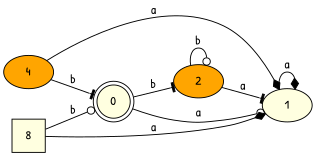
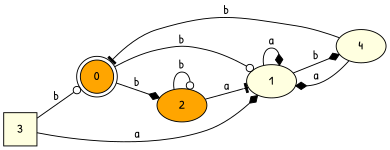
edge "1" -> "4": added, label "b"
node "4": fillcolor orange -> lightyellow
edge "0" -> "2": arrowhead tee -> diamond
node "0": fillcolor lightyellow -> orange
edge "0" -> "1": label "a" -> "b"
node "8": label "8" -> "3"
